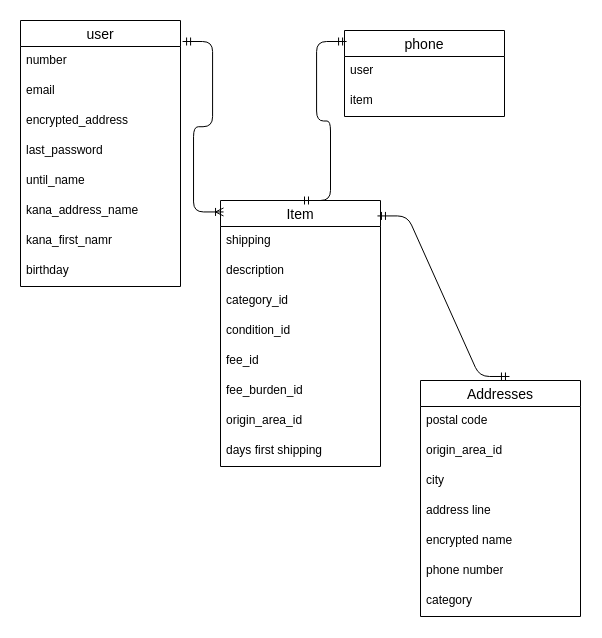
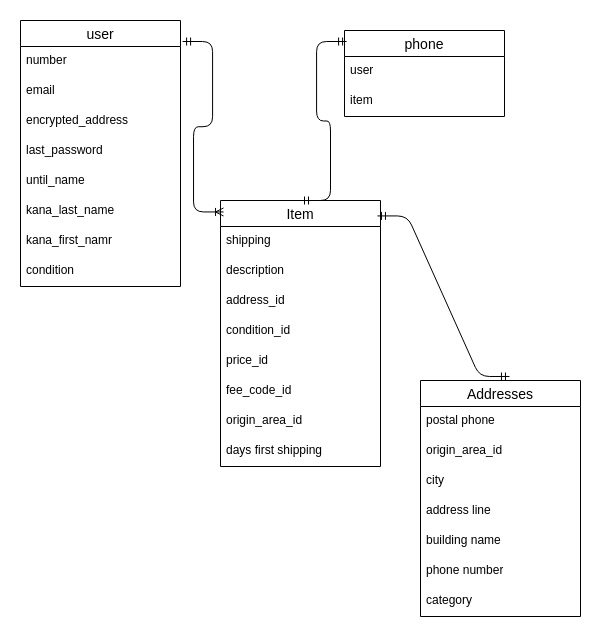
node "kana_address_name": label "kana_address_name" -> "kana_last_name"
node "birthday": label "birthday" -> "condition"
node "category_id": label "category_id" -> "address_id"
node "fee_id": label "fee_id" -> "price_id"
node "fee_burden_id": label "fee_burden_id" -> "fee_code_id"
node "postal code": label "postal code" -> "postal phone"
node "encrypted name": label "encrypted name" -> "building name"
